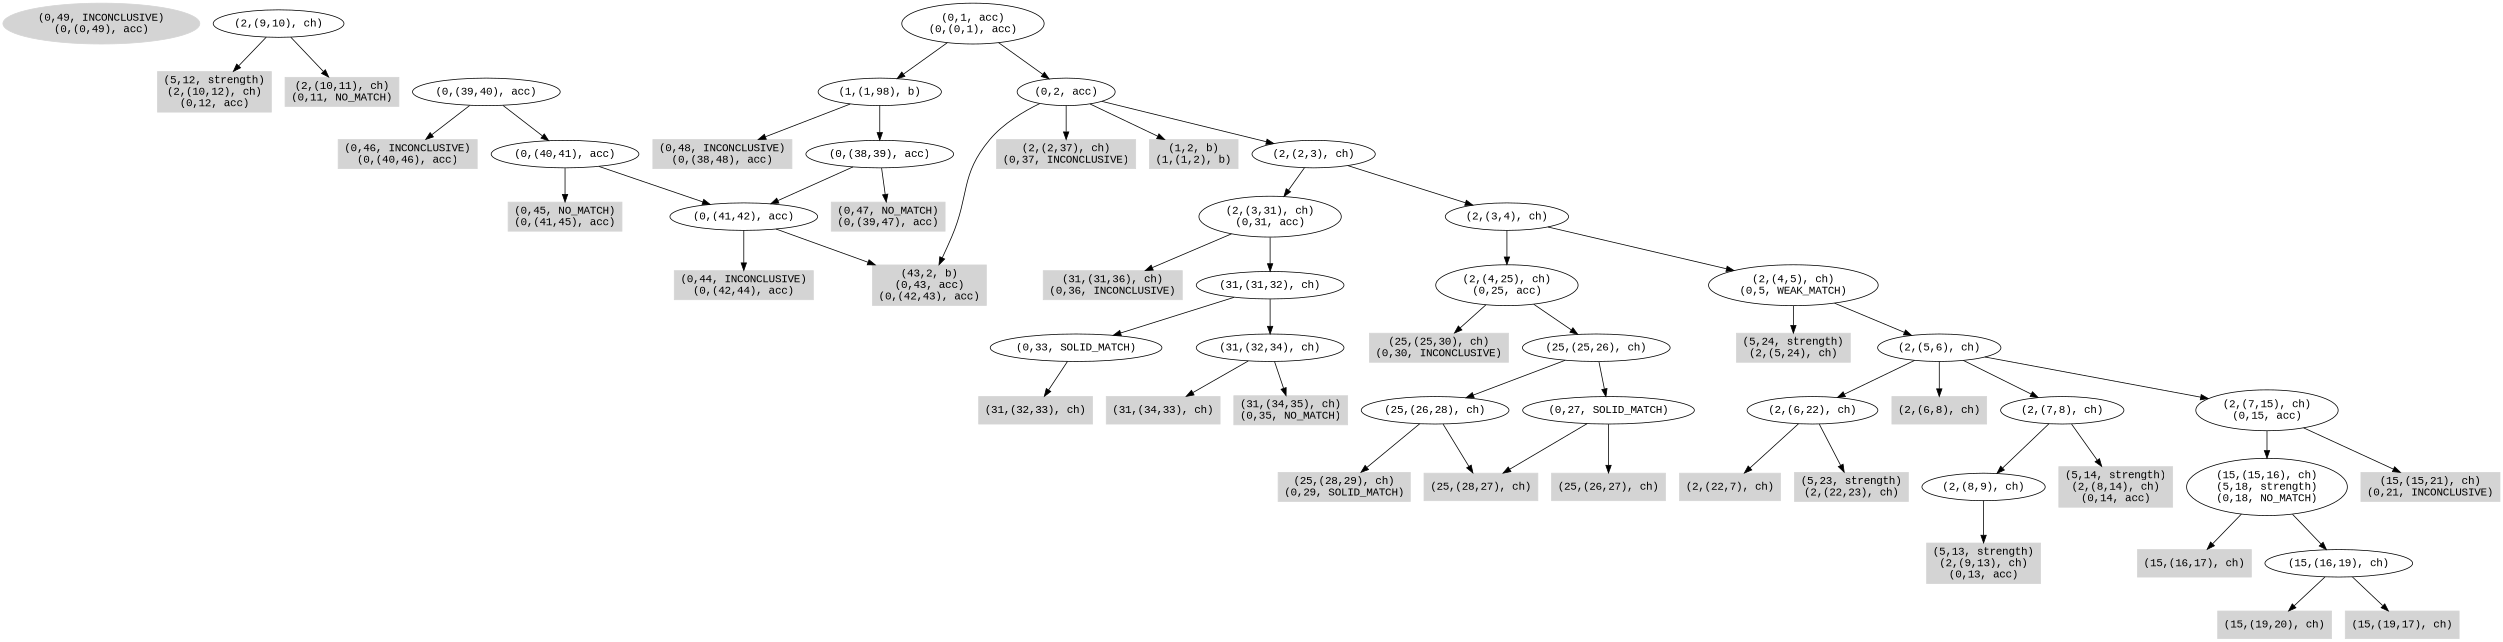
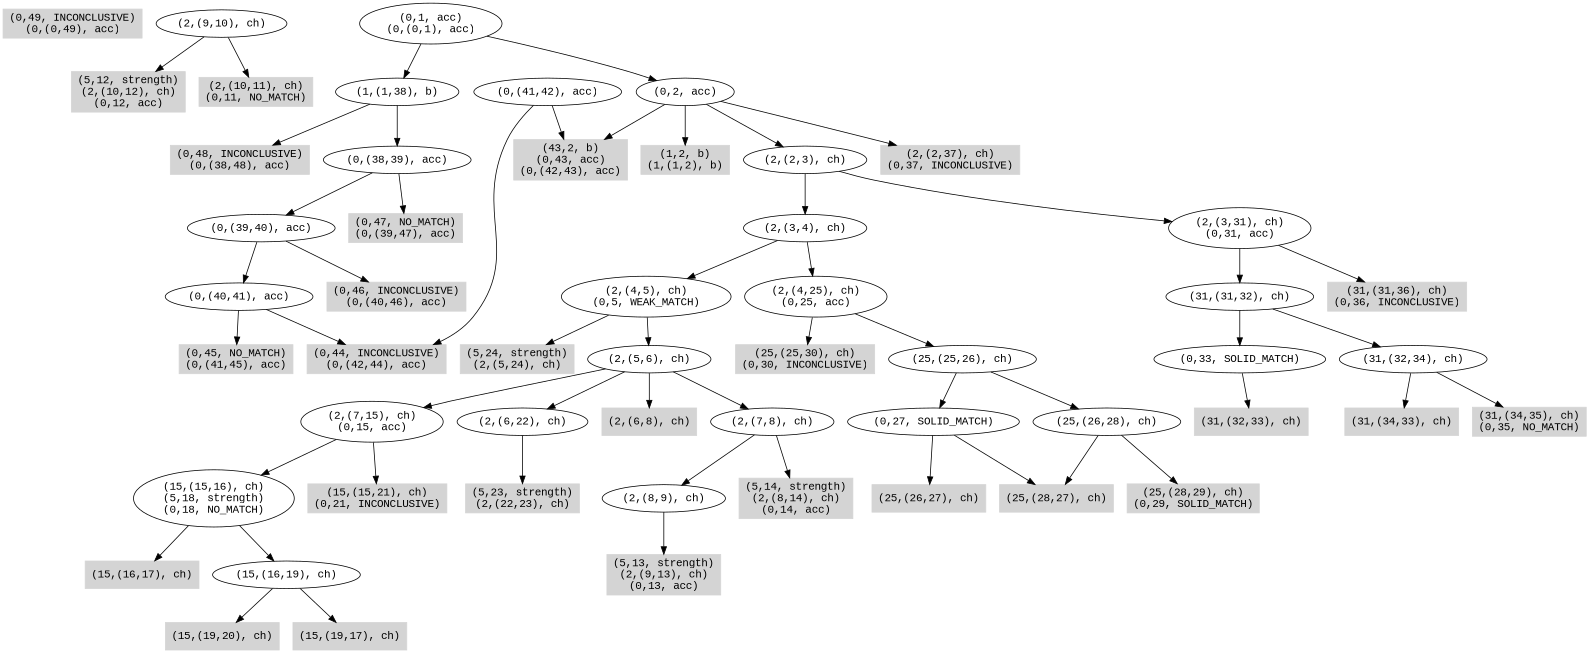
node "(0,49, INCONCLUSIVE) (0,(0,49), acc)": shape ellipse -> box
node "(1,(1,98), b)": label "(1,(1,98), b)" -> "(1,(1,38), b)"
edge "(0,(40,41), acc)" -> "(0,(41,42), acc)": now "(0,(40,41), acc)" -> "(0,44, INCONCLUSIVE) (0,(42,44), acc)"
edge "(0,(38,39), acc)" -> "(0,(41,42), acc)": now "(0,(38,39), acc)" -> "(0,(39,40), acc)"
node "(2,(22,7), ch)": removed
